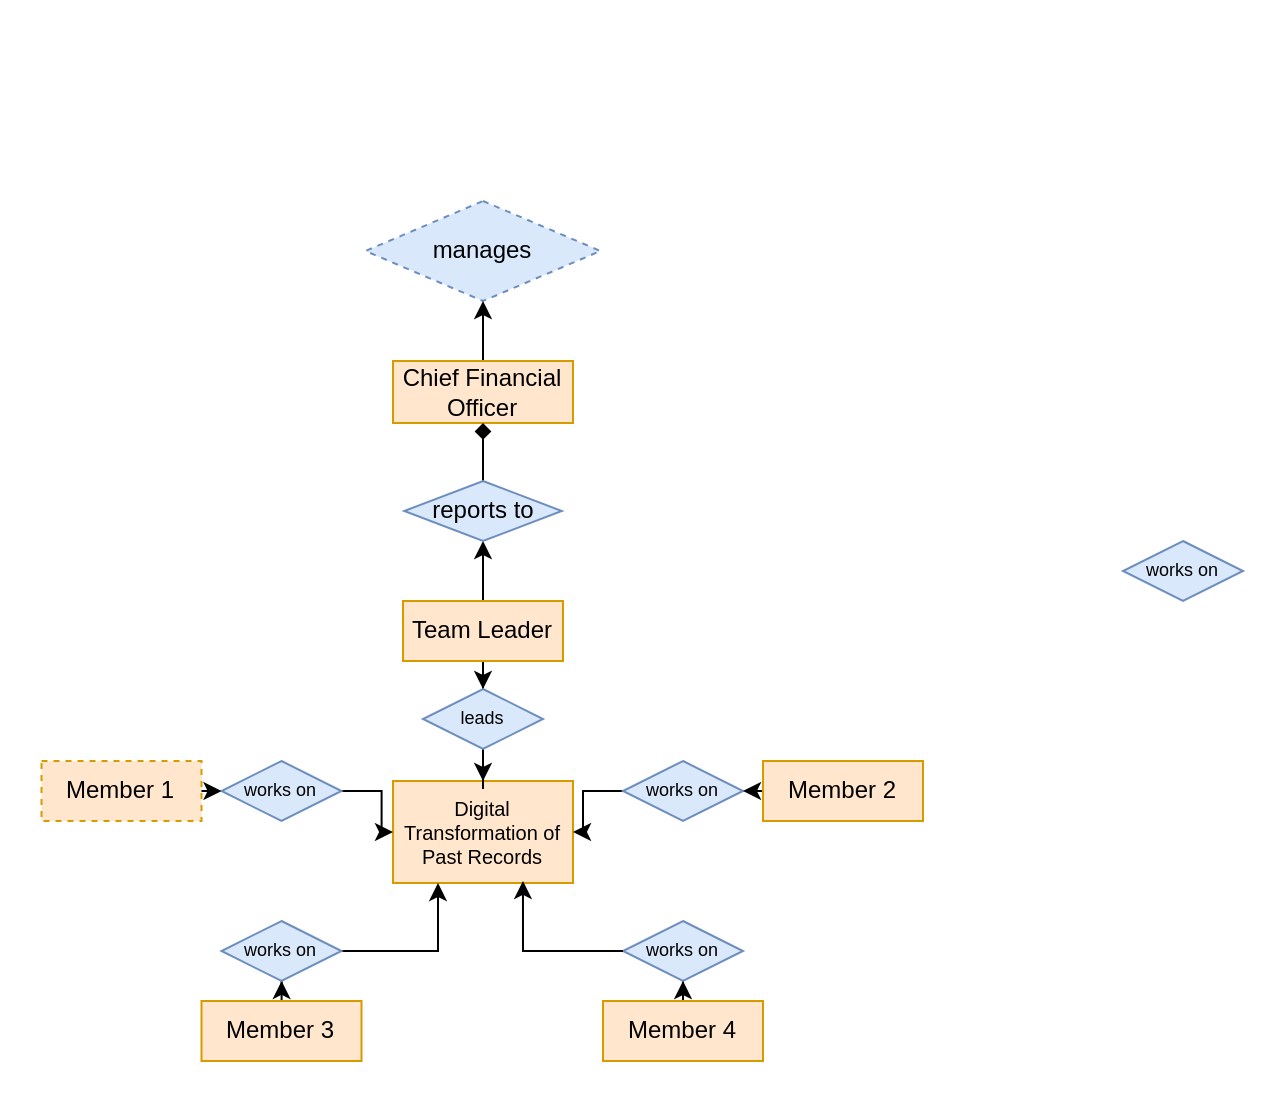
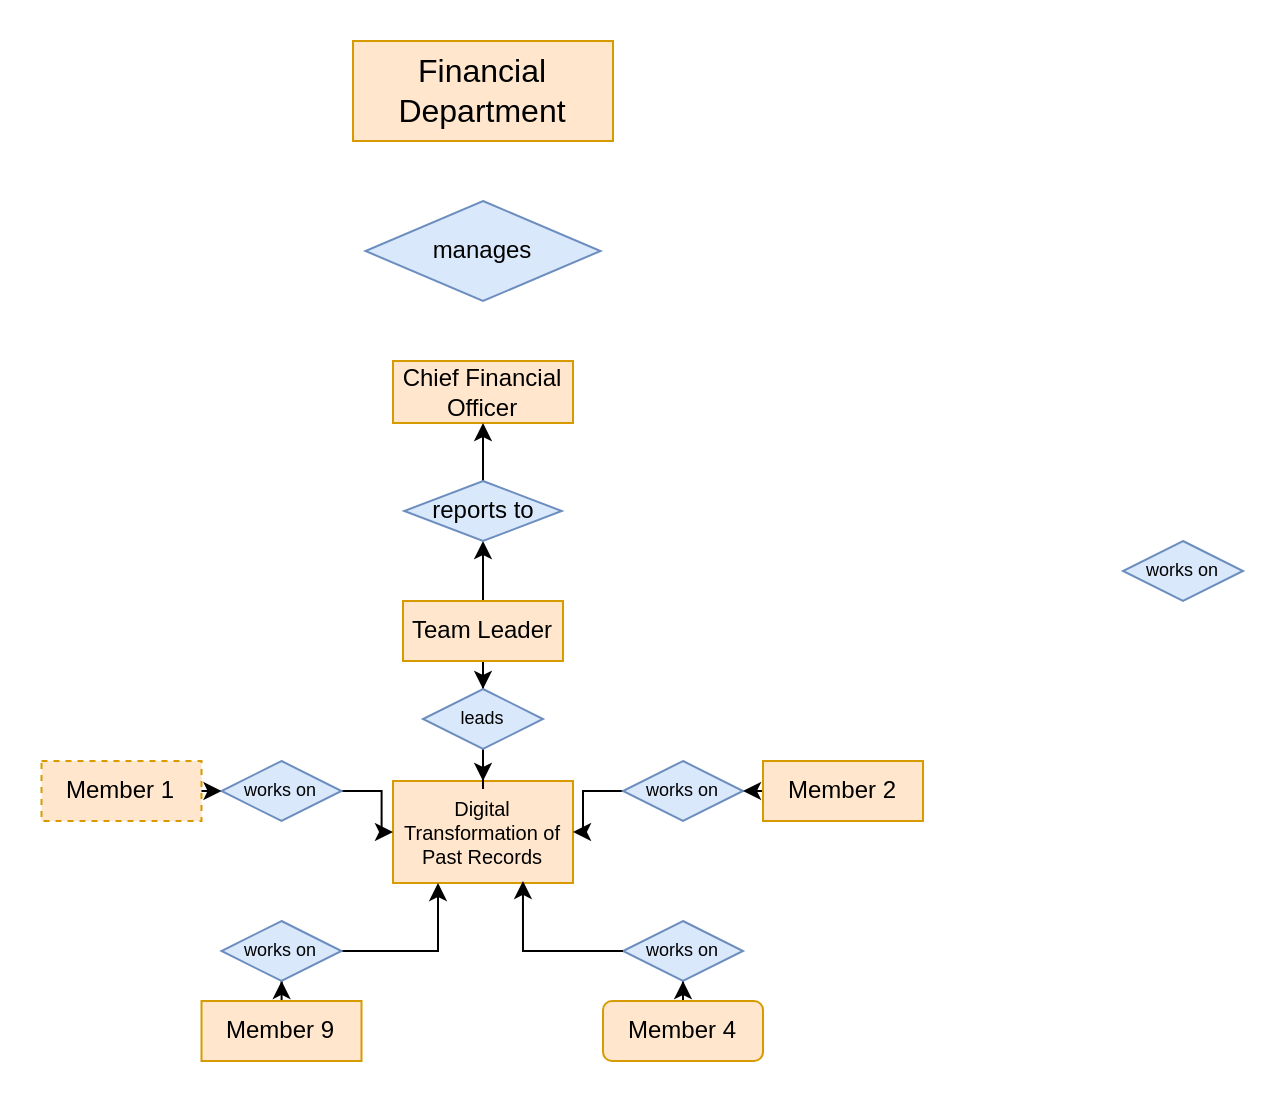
node "Financial Department": added
node "manages": style dashed -> solid
edge "Chief Financial Officer" -> "manages": removed
edge "reports to" -> "Chief Financial Officer": arrowhead diamond -> classic
node "Member 3": label "Member 3" -> "Member 9"
node "Member 4": shape rectangle -> rounded rectangle
